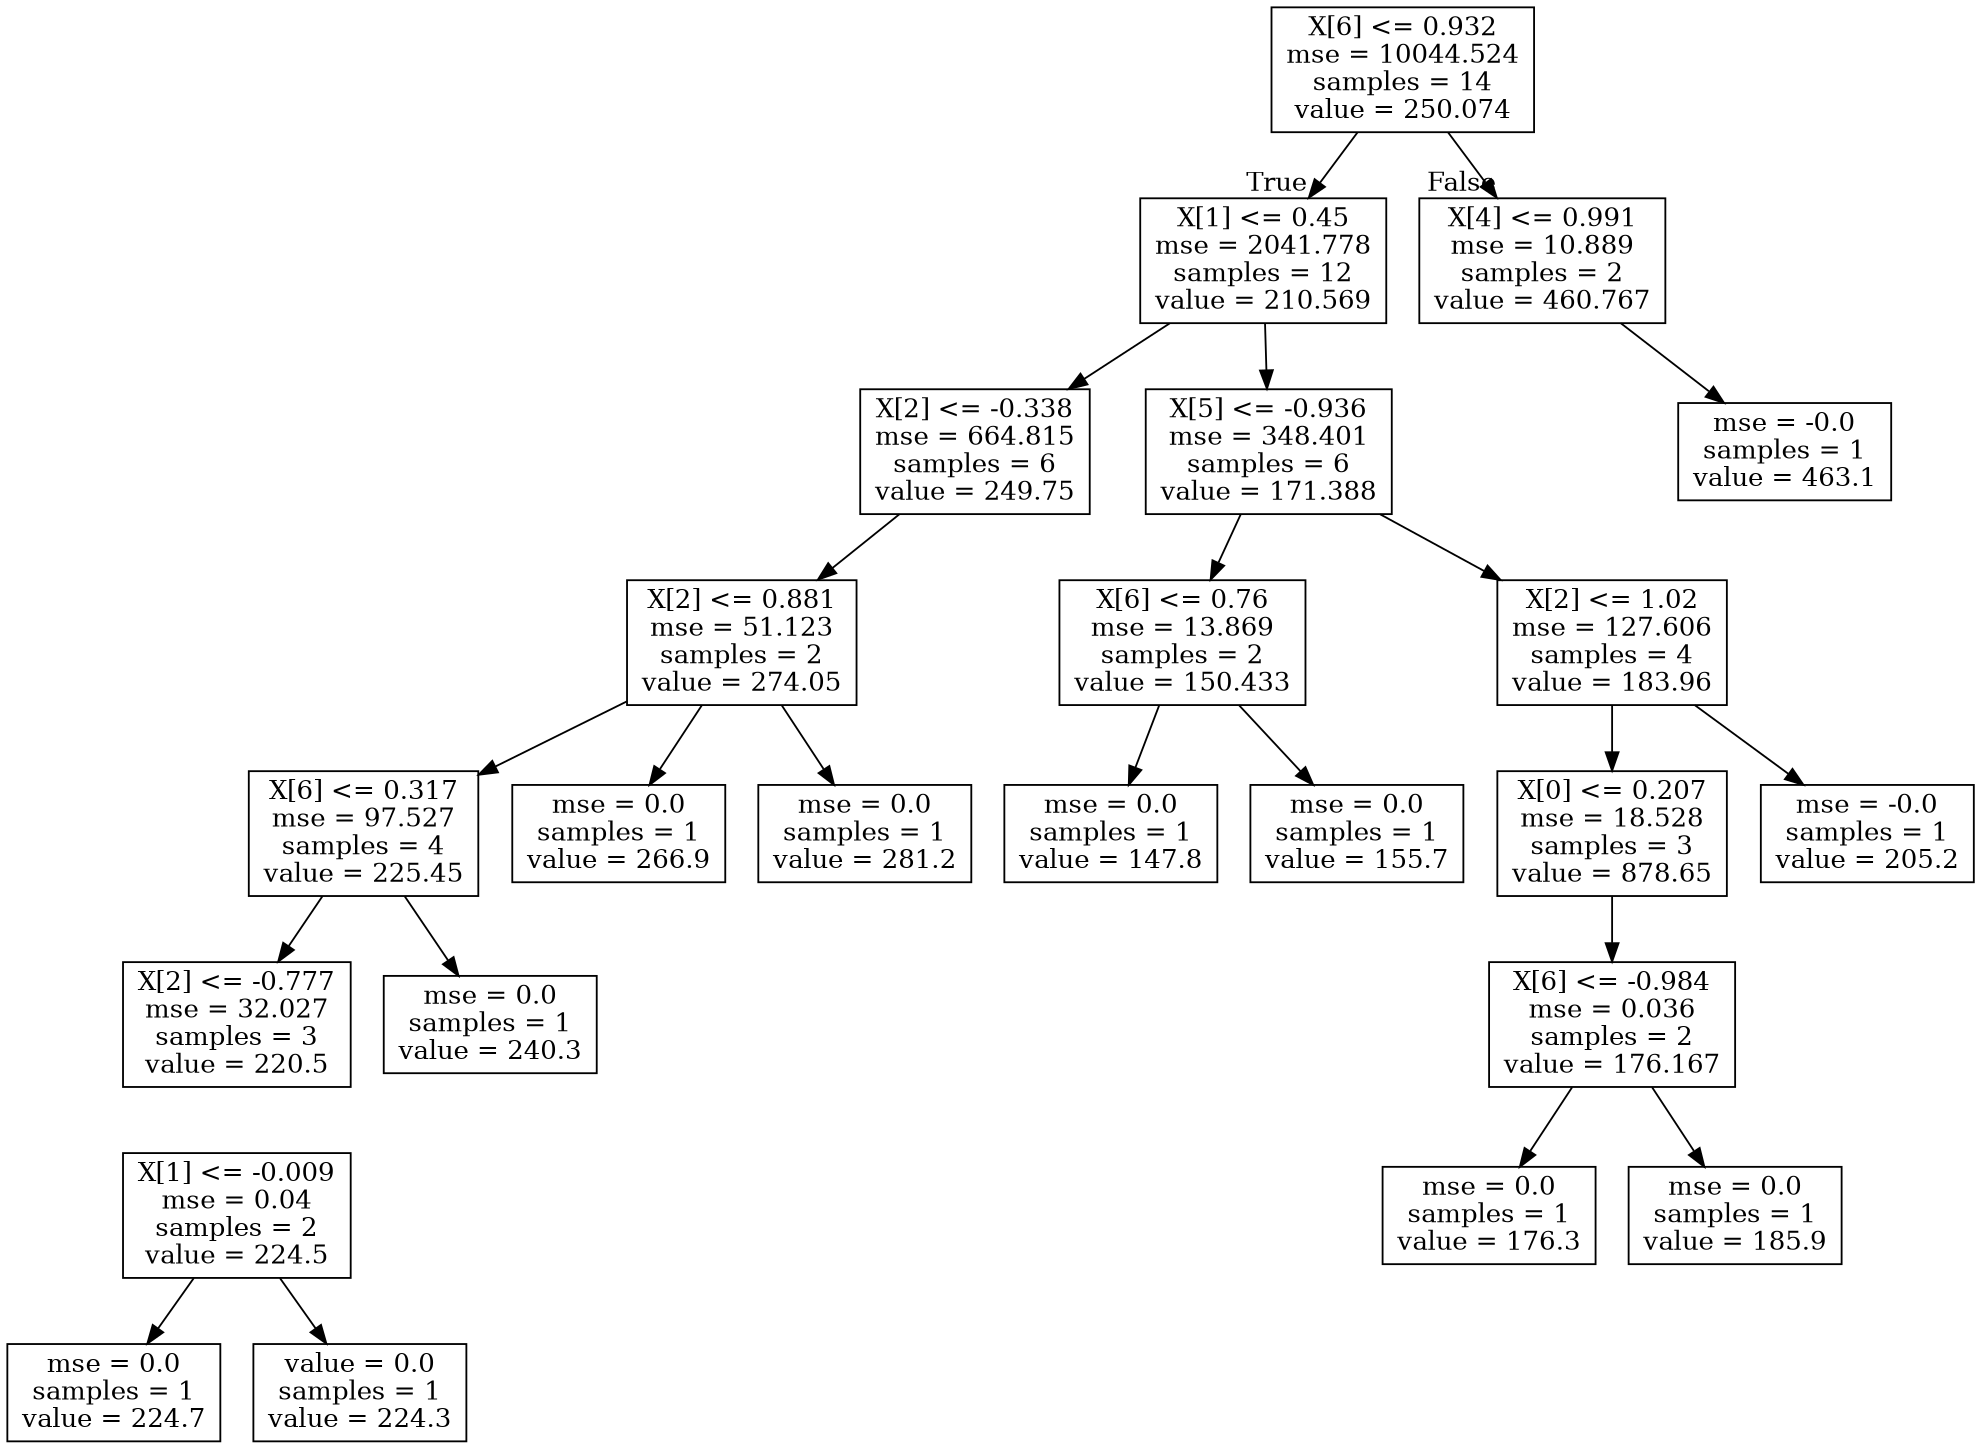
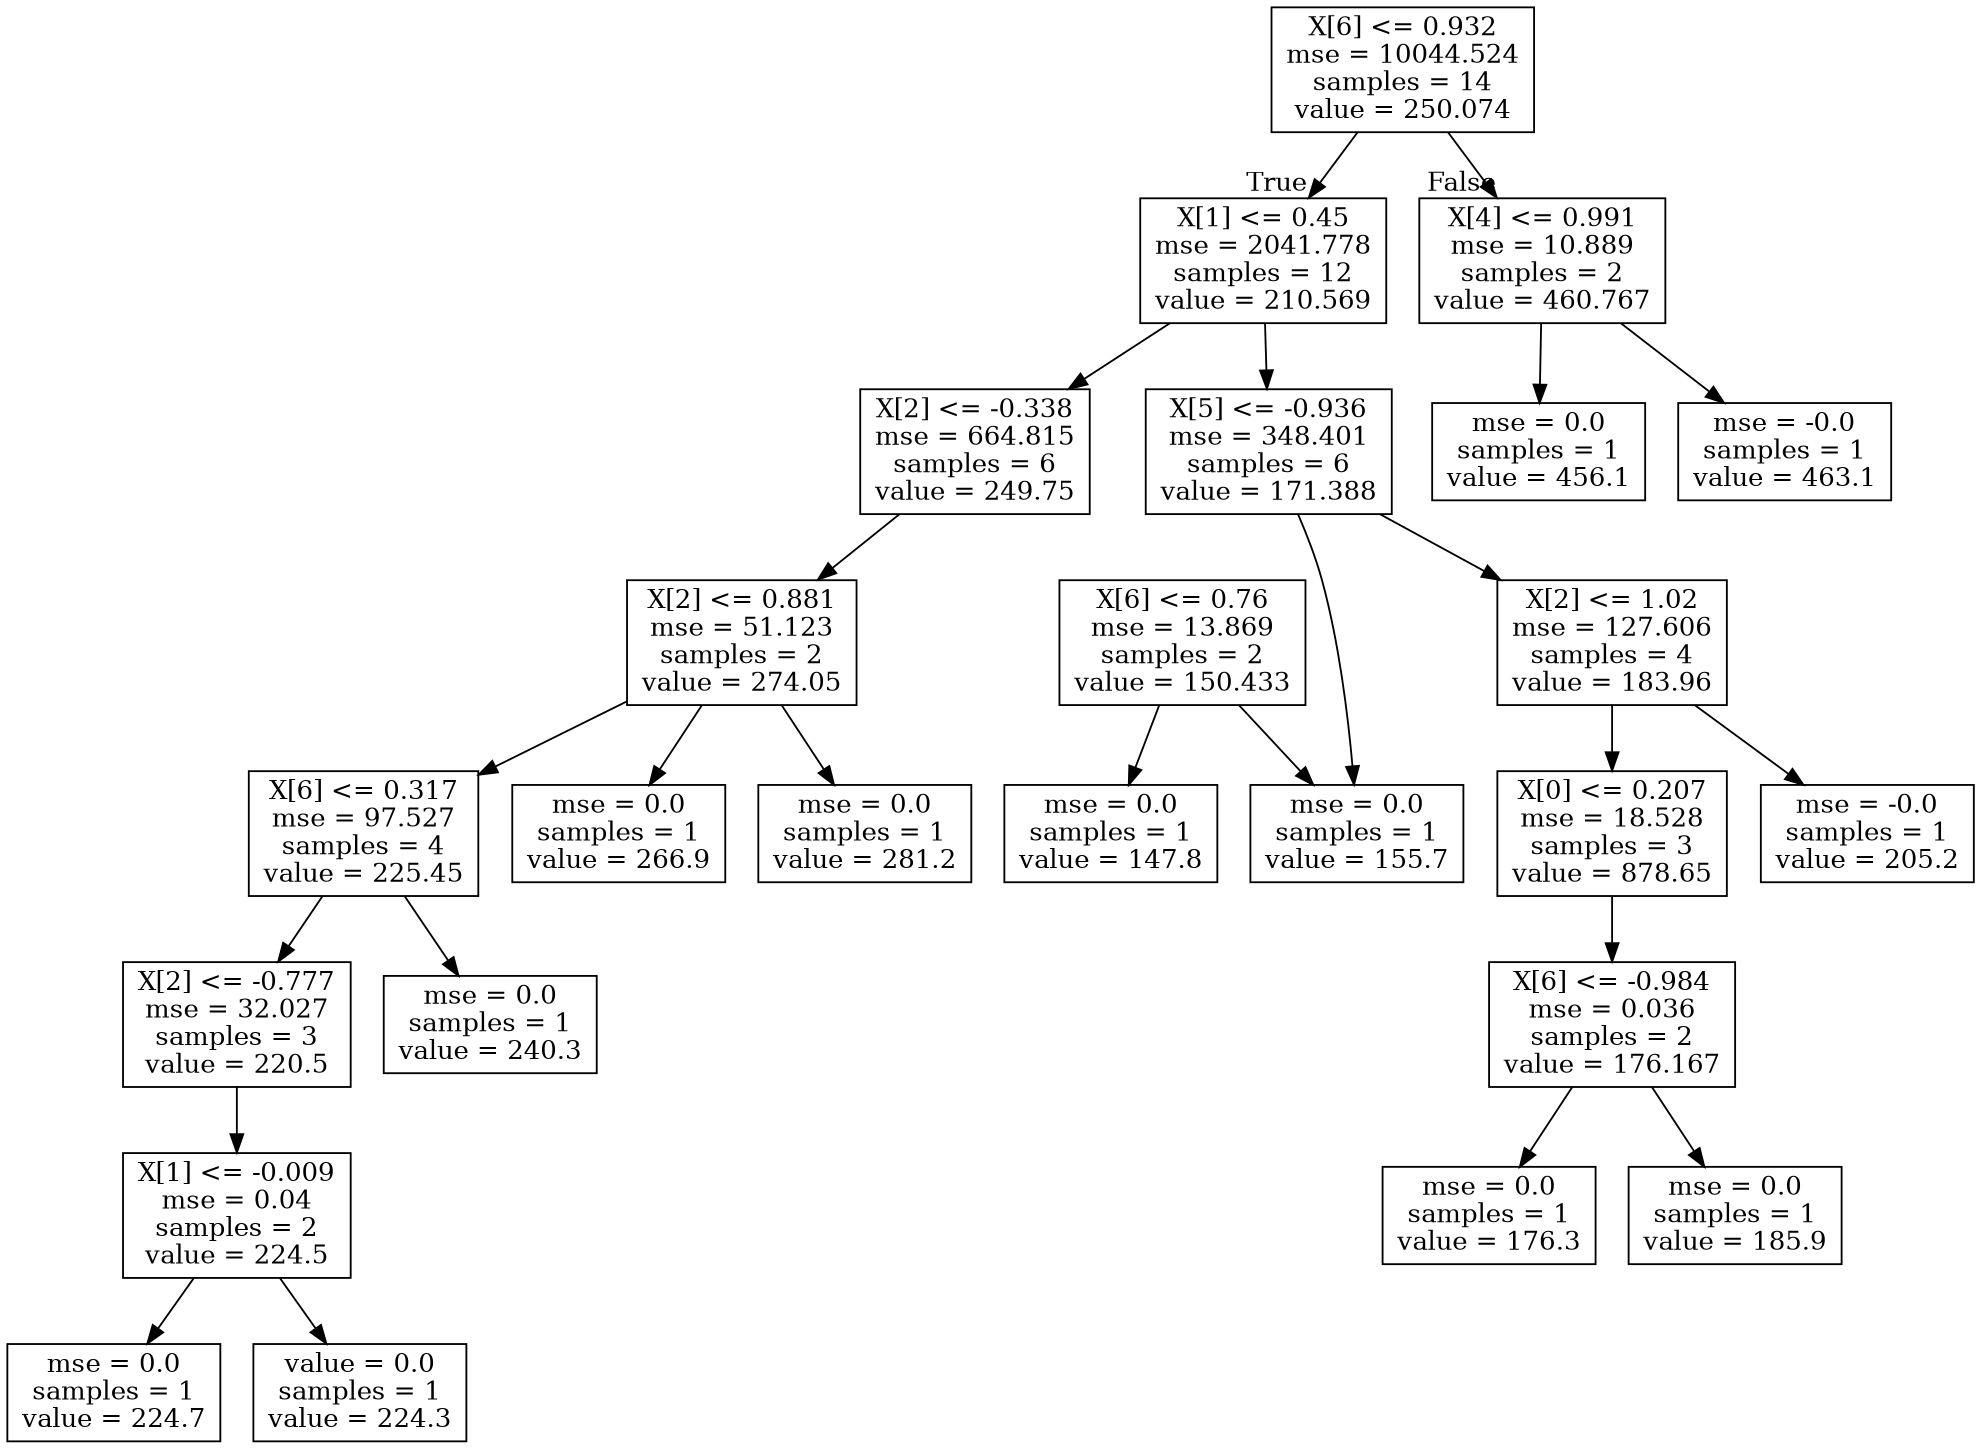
node "mse = 0.0 samples = 1 value = 456.1": added
edge "X[5] <= -0.936 mse = 348.401 samples = 6 value = 171.388" -> "X[6] <= 0.76 mse = 13.869 samples = 2 value = 150.433": now "X[5] <= -0.936 mse = 348.401 samples = 6 value = 171.388" -> "mse = 0.0 samples = 1 value = 155.7"
edge "X[2] <= -0.777 mse = 32.027 samples = 3 value = 220.5" -> "X[1] <= -0.009 mse = 0.04 samples = 2 value = 224.5": added
